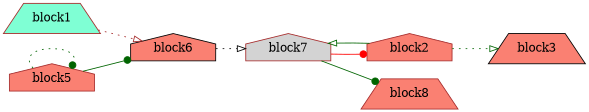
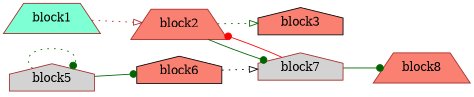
edge "block1" -> "block6": now "block1" -> "block2"
edge "block2" -> "block7": arrowhead onormal -> dot
node "block2": shape house -> trapezium
node "block3": shape trapezium -> house
node "block5": fillcolor salmon -> lightgrey
